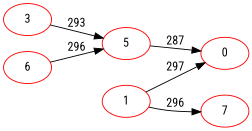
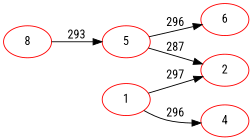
node "3": label "3" -> "8"
node "0": label "0" -> "2"
edge "6" -> "5": reversed
node "7": label "7" -> "4"
